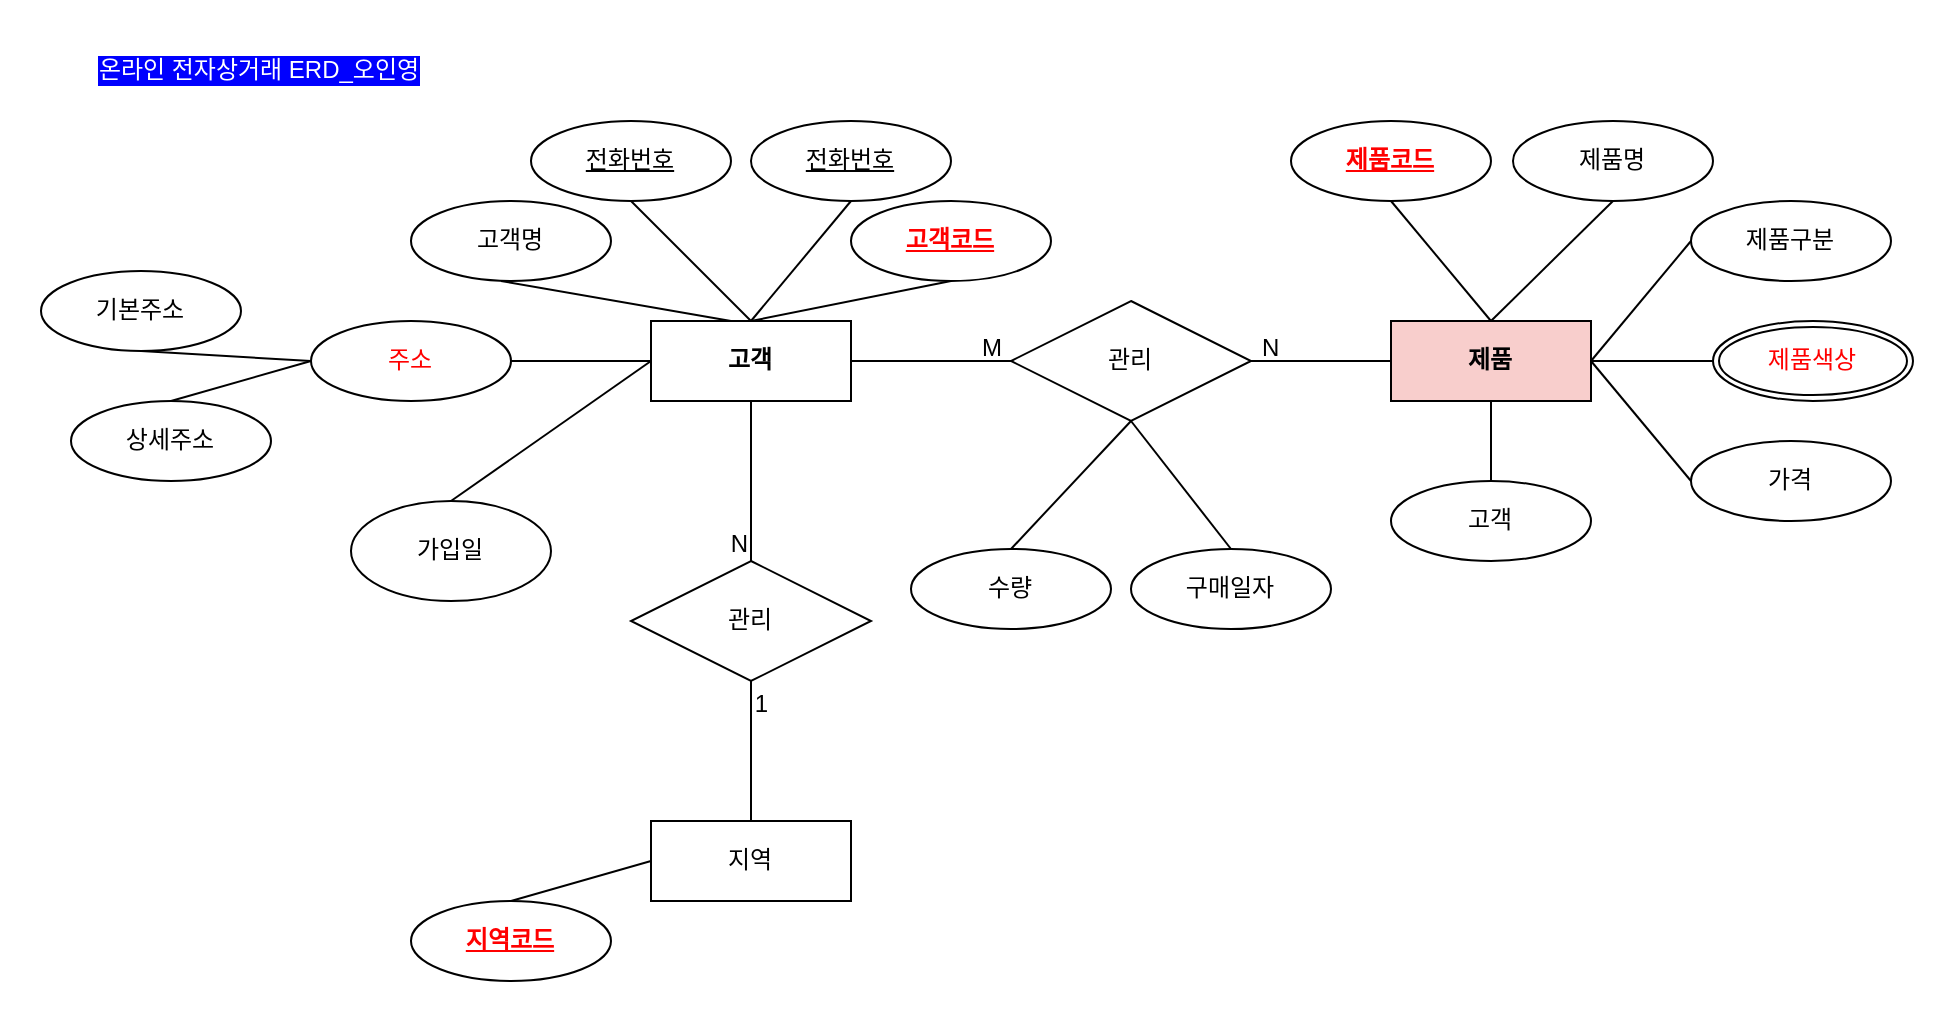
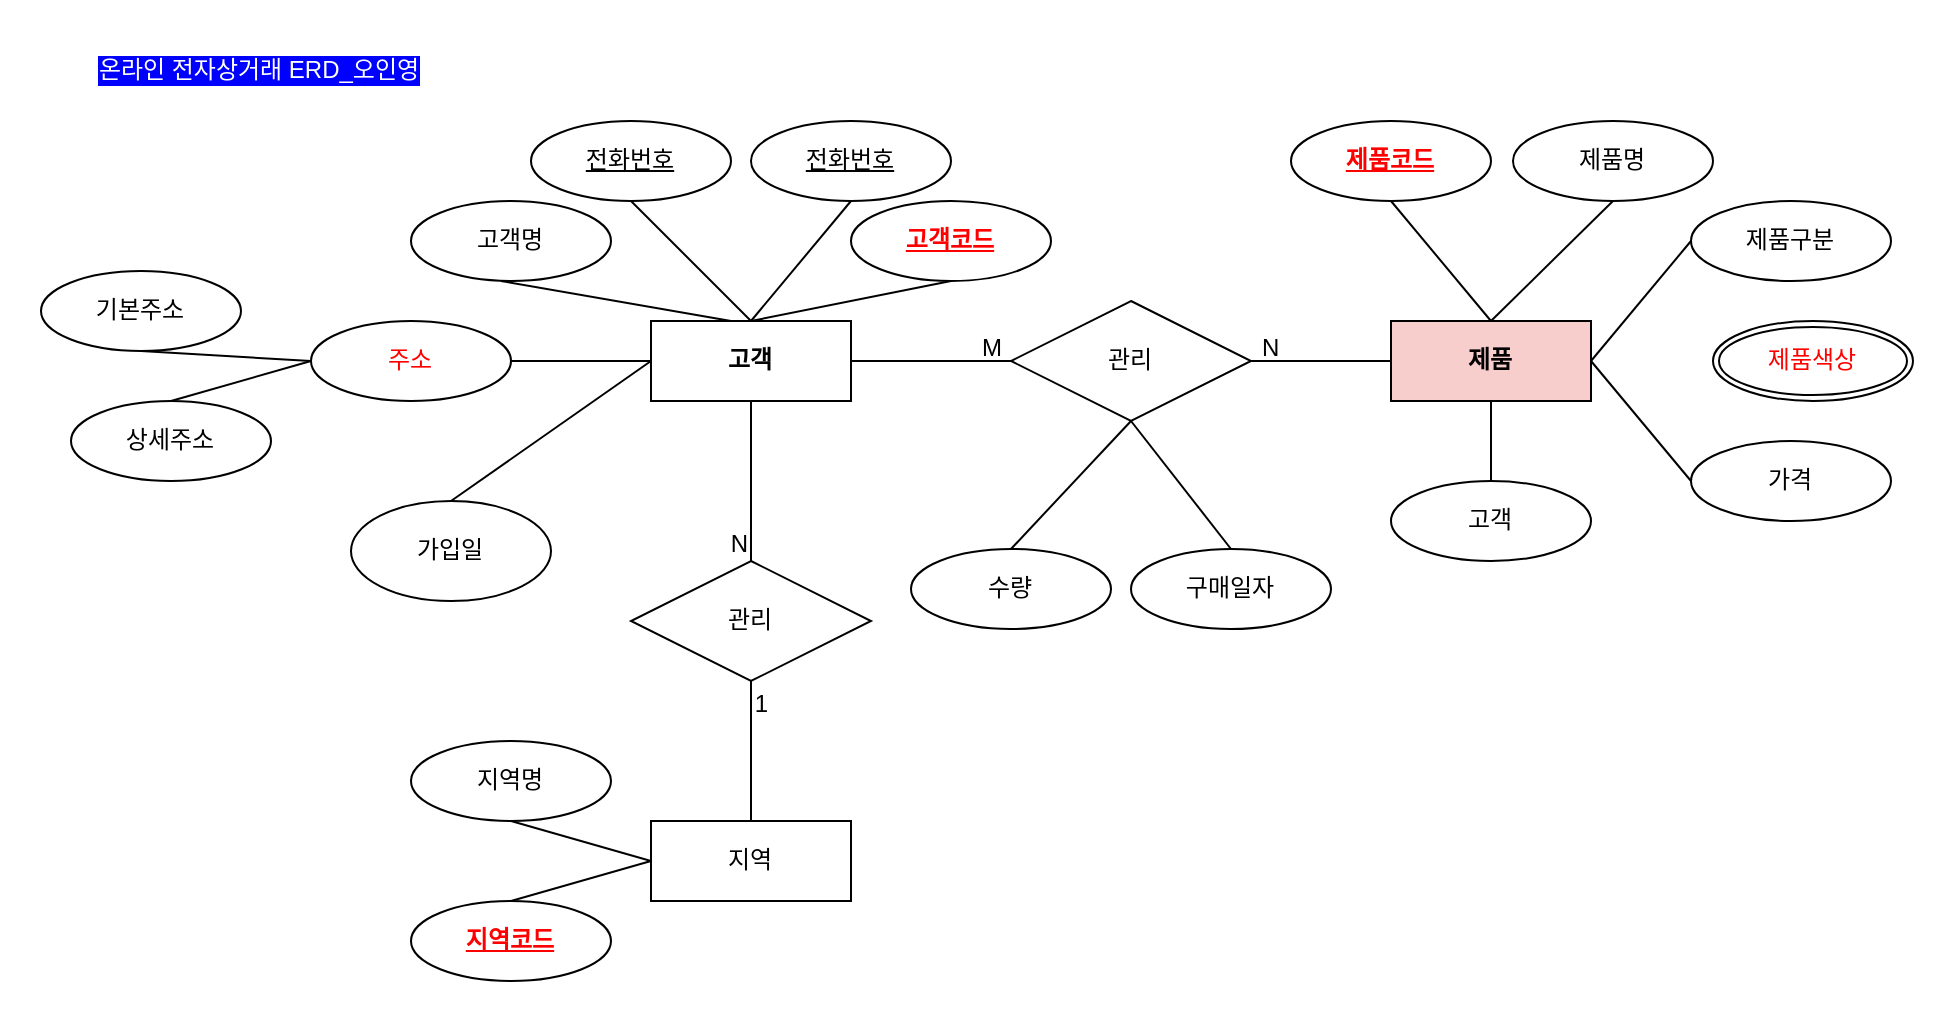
edge "제품" -- "제품색상": removed
node "지역명": added
edge "지역명" -- "지역": added
